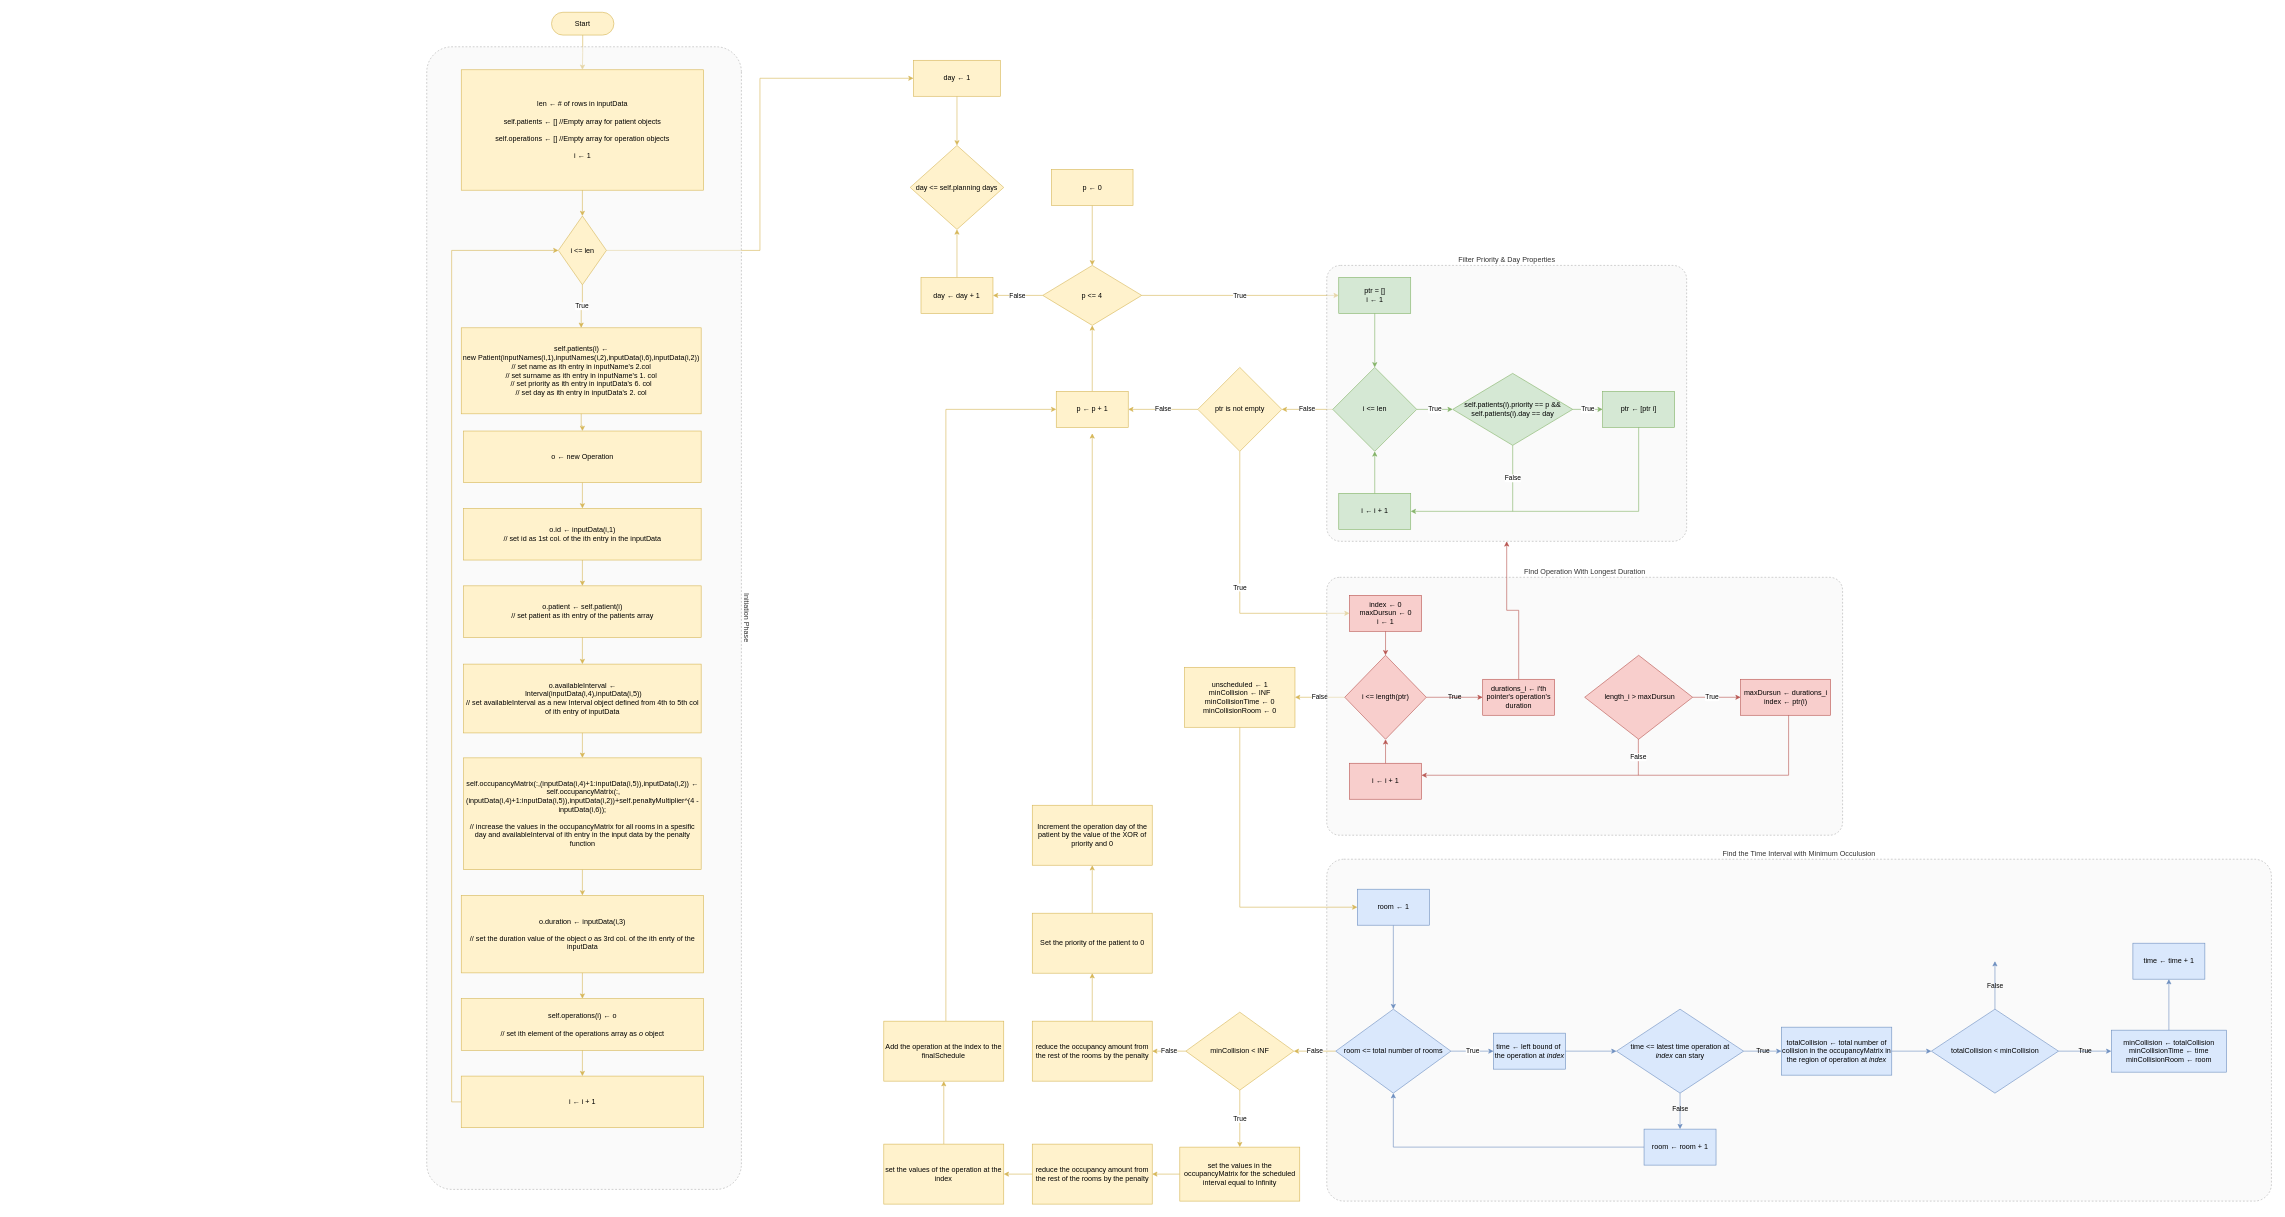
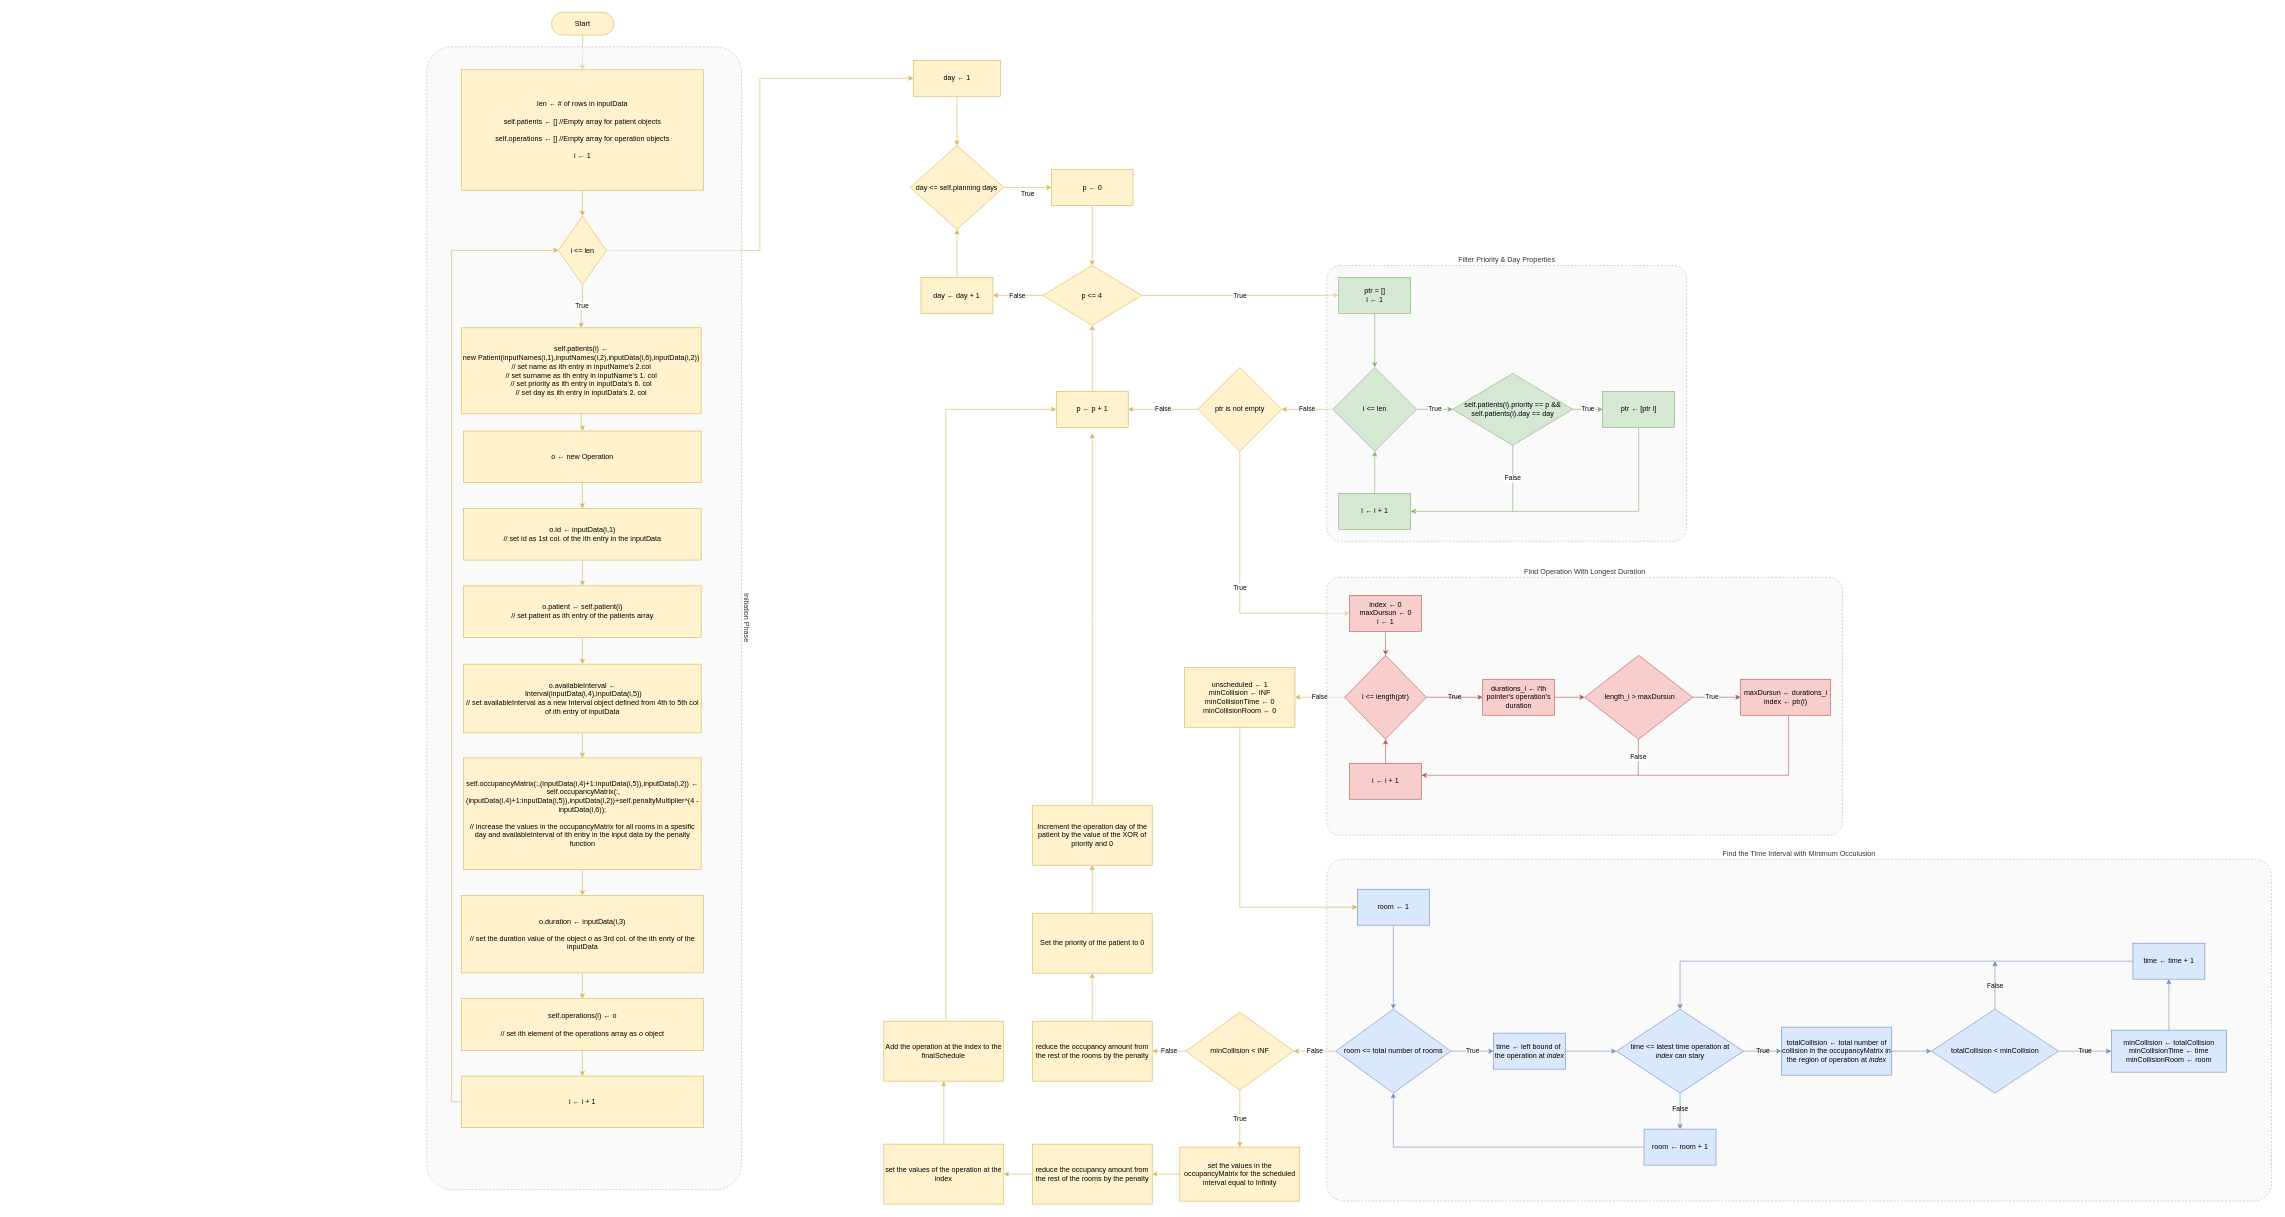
edge "day <= self.planning days" -> "p ← 0": added, label "True"
edge "durations_i ← i'th pointer's operation's duration" -> "Filter Priority & Day Properties": now "durations_i ← i'th pointer's operation's duration" -> "length_i > maxDursun"
edge "time ← time + 1" -> "time <= latest time operation at index can stary": added
